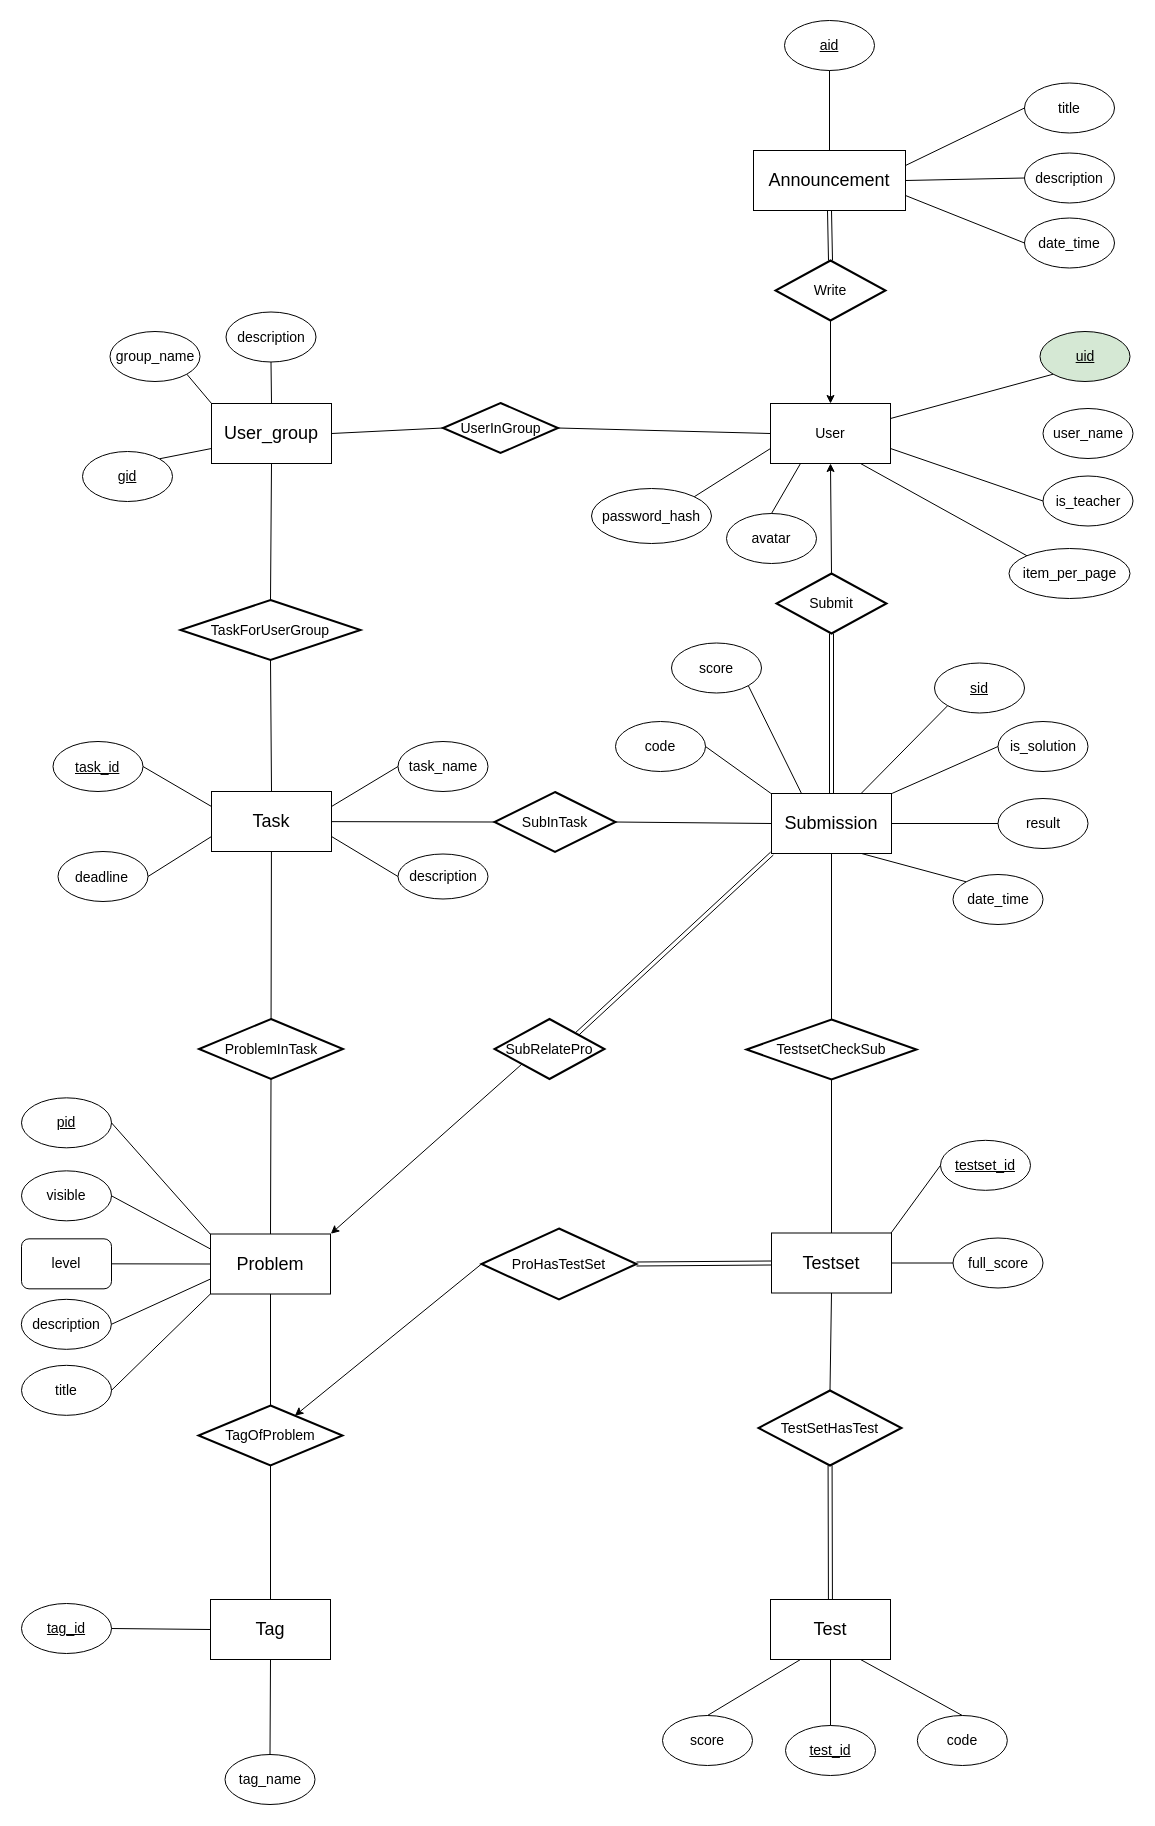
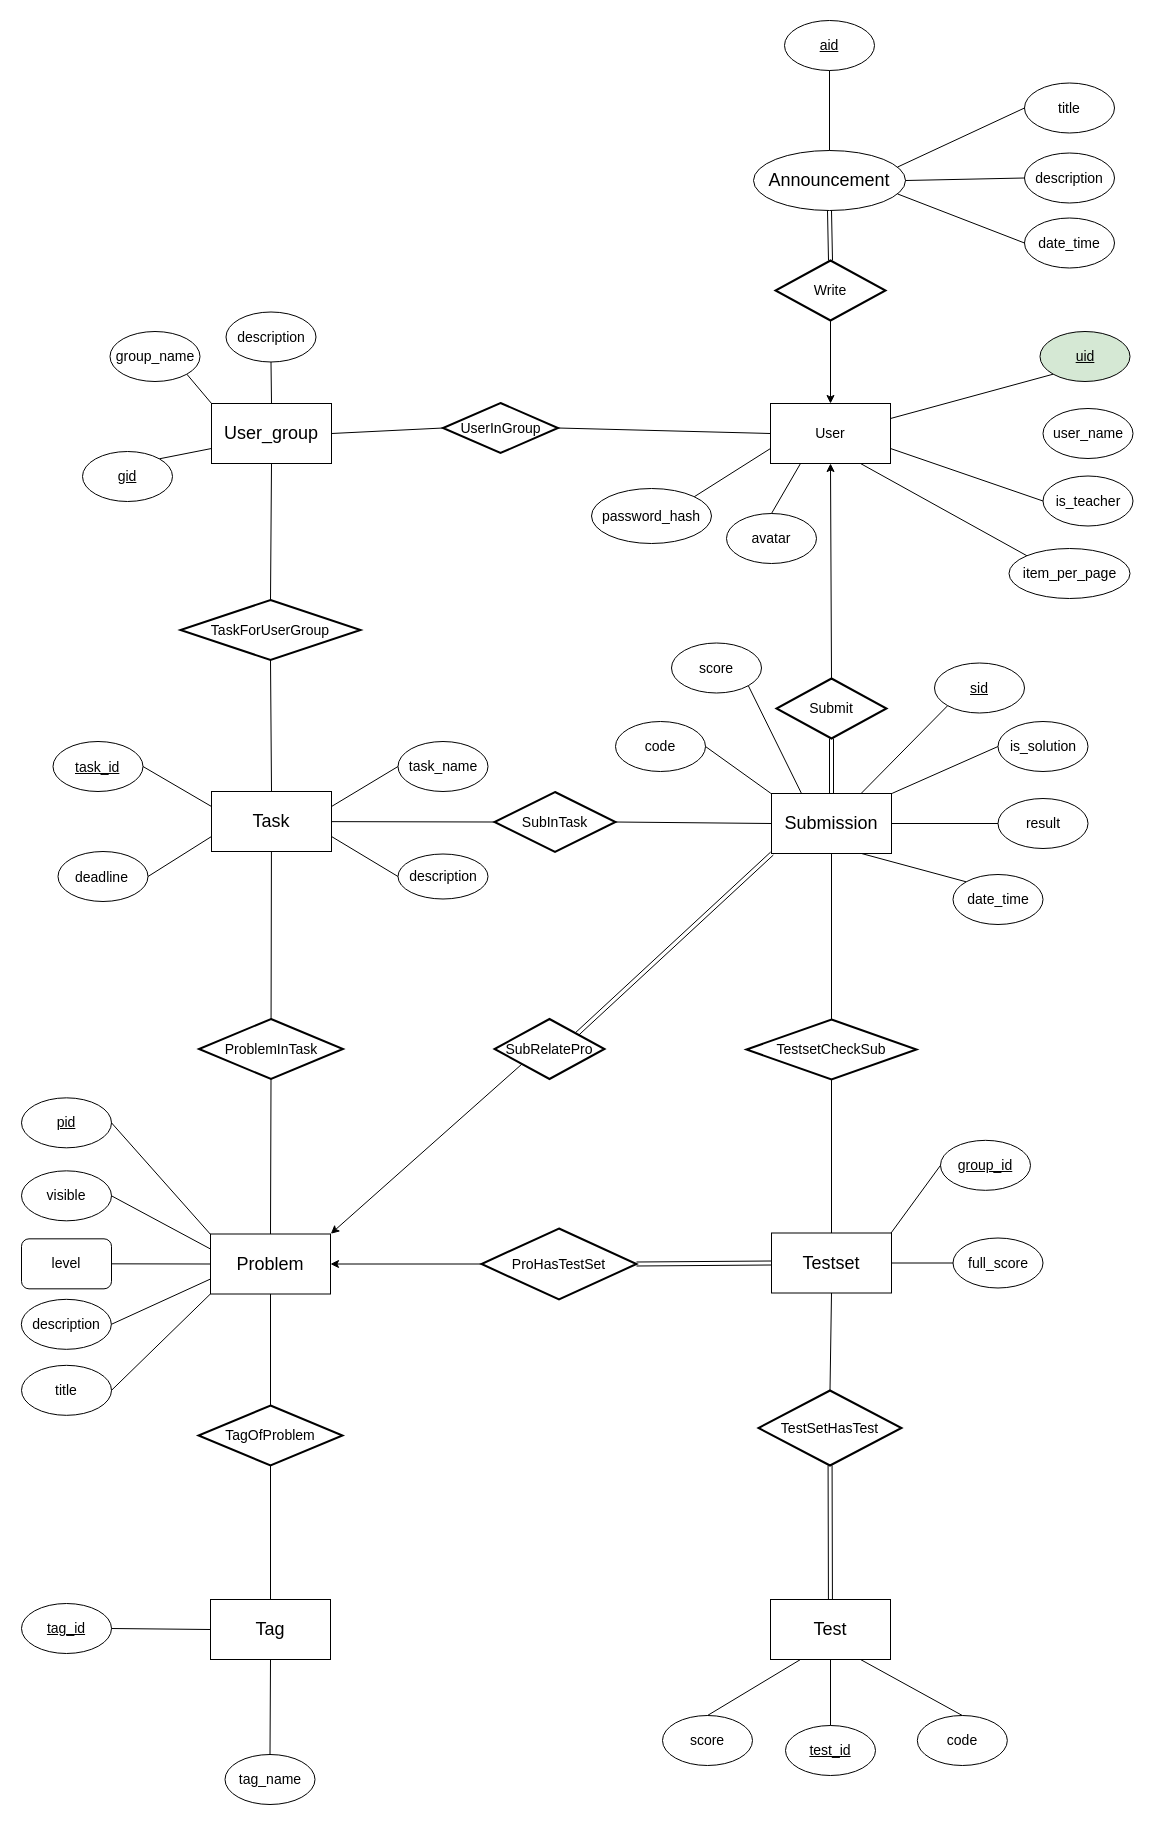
node "Announcement": shape rectangle -> ellipse
node "Submit": moved (832, 604) -> (832, 709)
node "testset_id": label "testset_id" -> "group_id"
edge "ProHasTestSet" -> "TagOfProblem": now "ProHasTestSet" -> "Problem"
